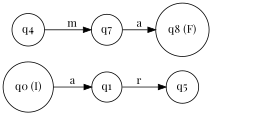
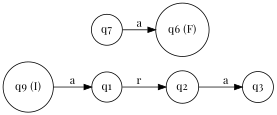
node "q4": removed
node "q8 (F)": label "q8 (F)" -> "q6 (F)"
node "q0 (I)": label "q0 (I)" -> "q9 (I)"
node "q5": label "q5" -> "q2"
node "q3": added
